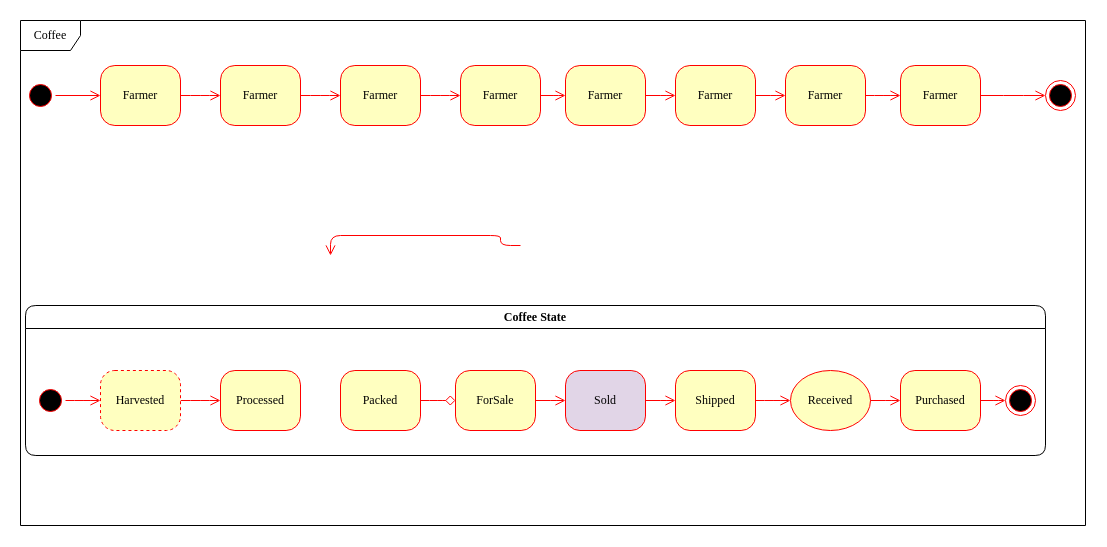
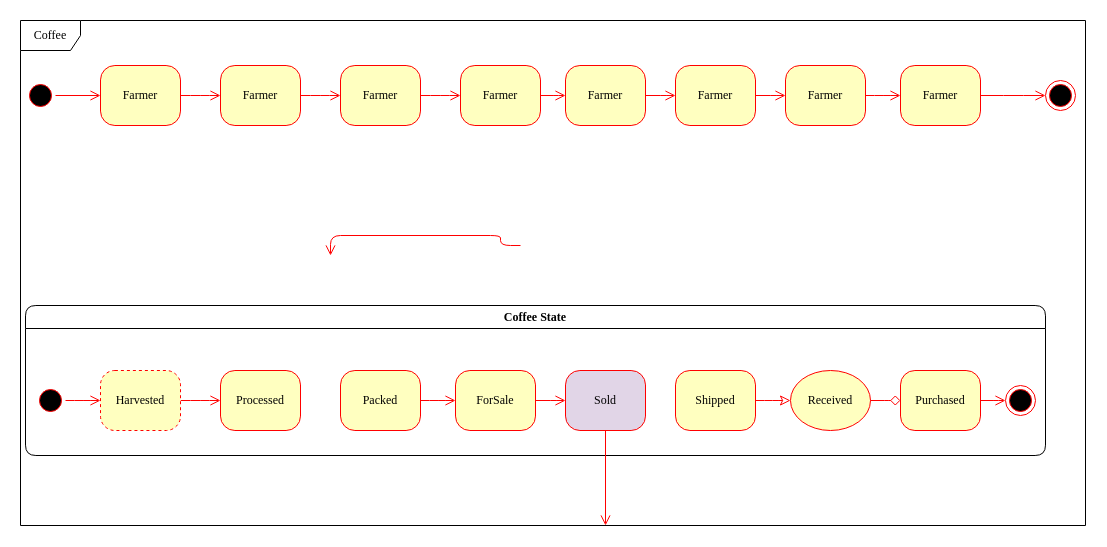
edge "Packed" -> "ForSale": arrowhead diamond -> open
edge "Sold" -> "Shipped": now "Sold" -> "Coffee"
edge "Shipped" -> "Received": arrowhead open -> classic
edge "Received" -> "Purchased": arrowhead open -> diamond
